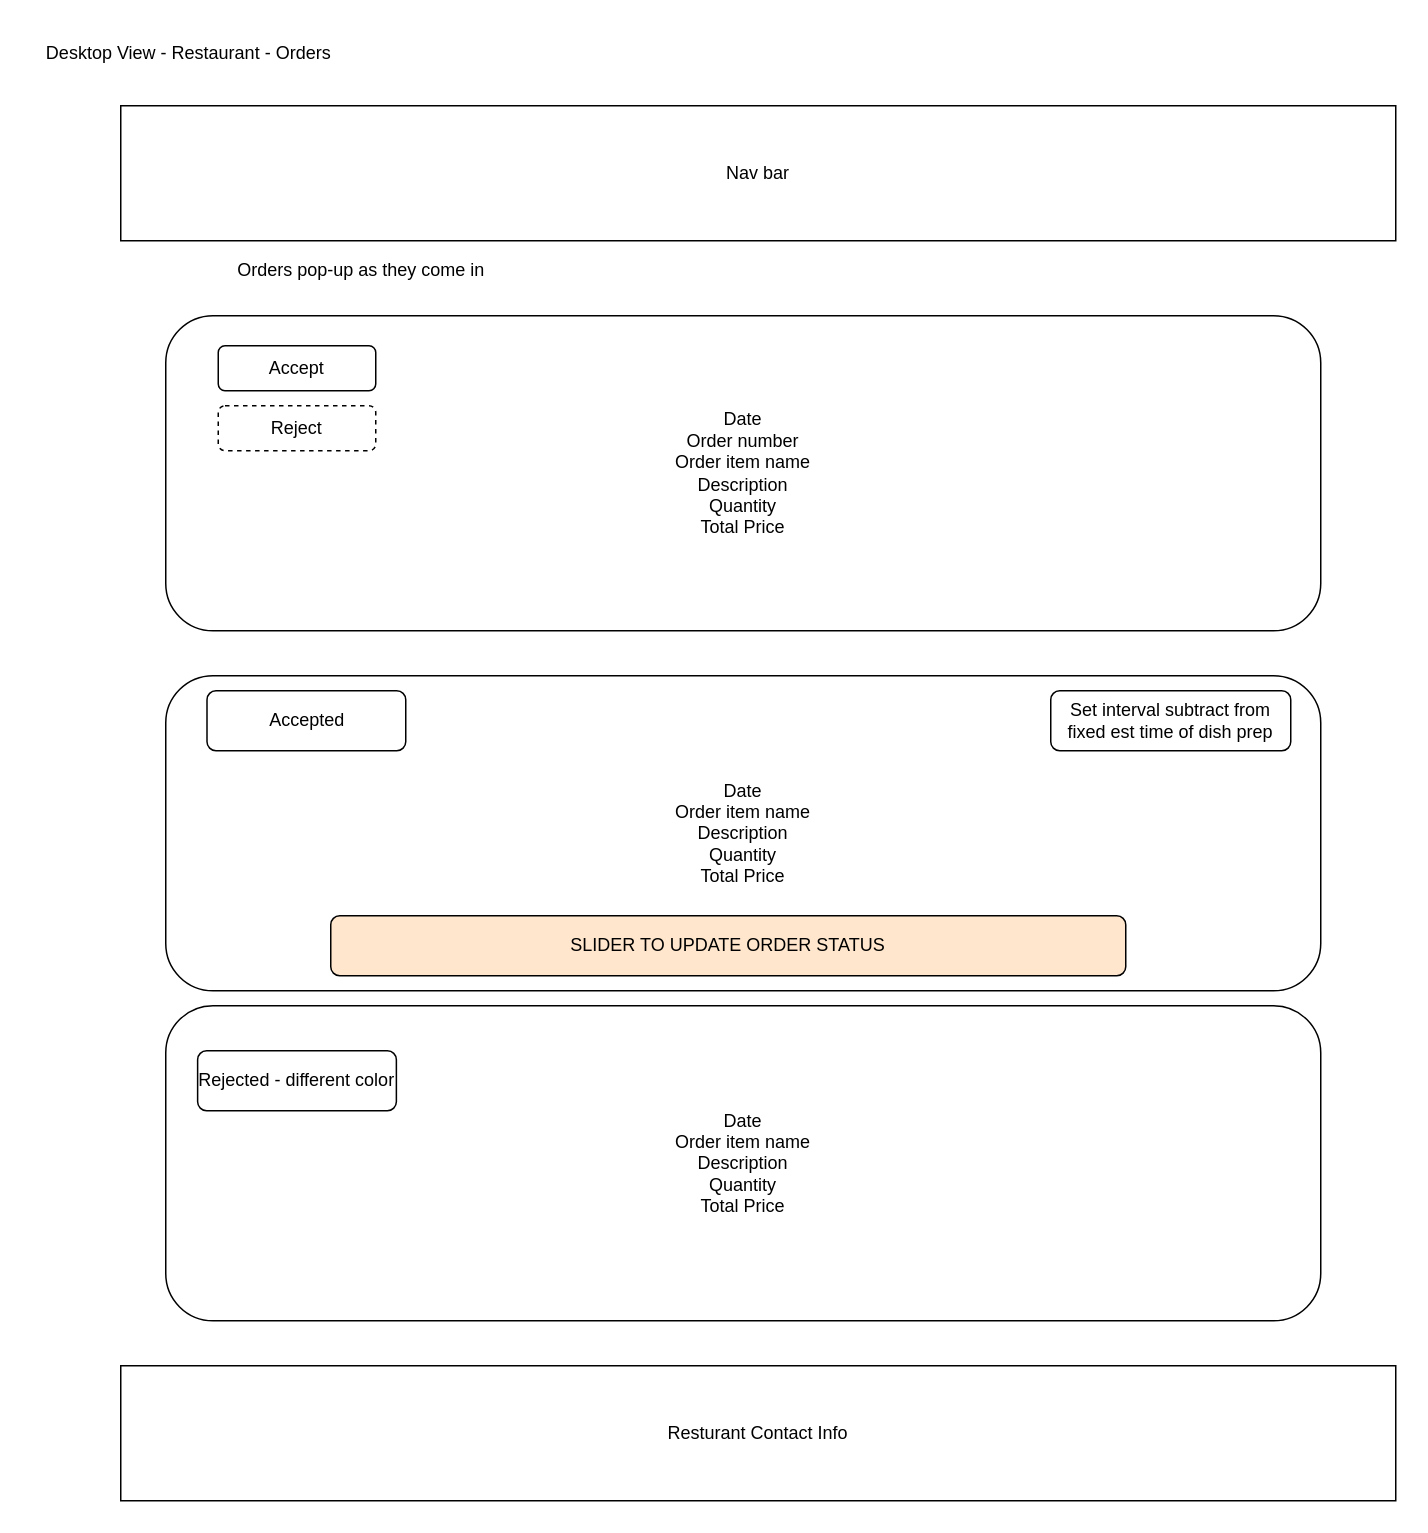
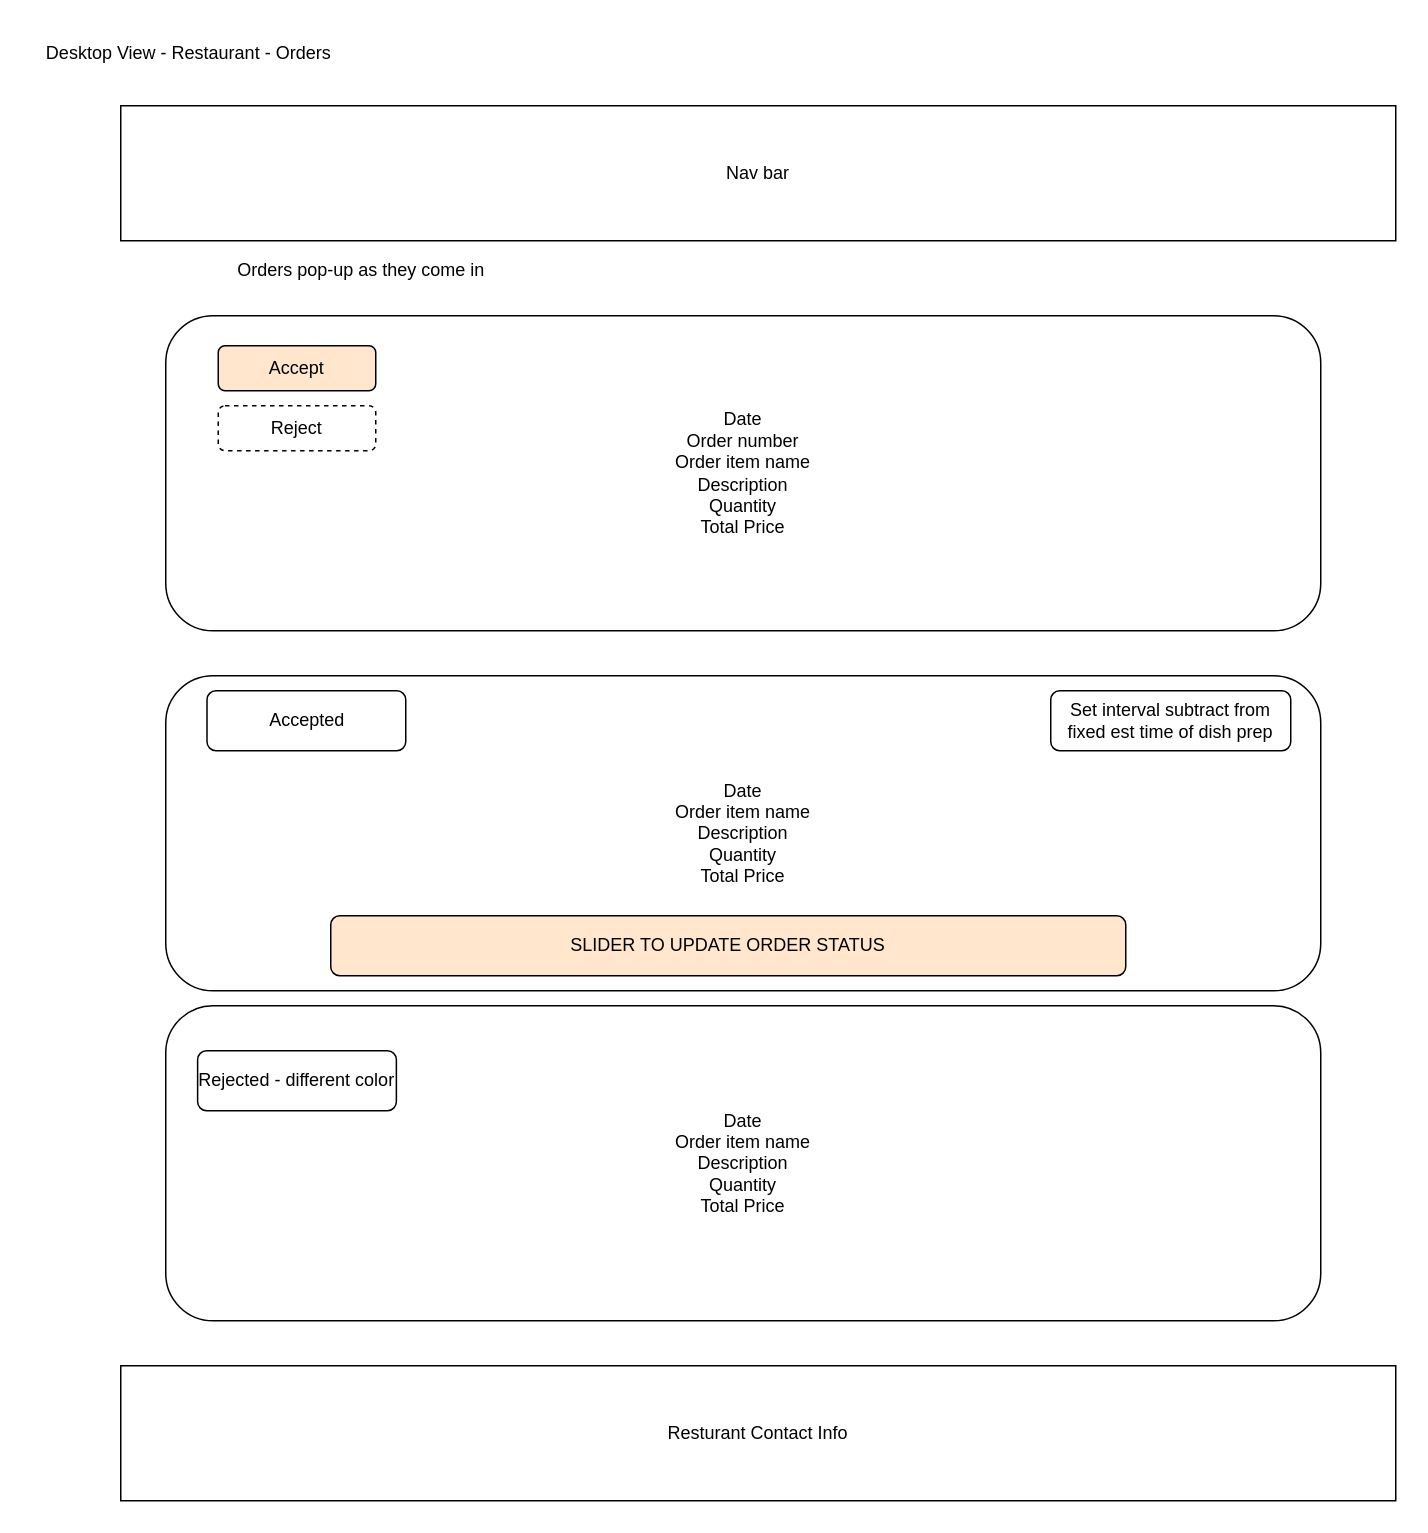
node "Accept": fillcolor #ffffff -> #ffe6cc
